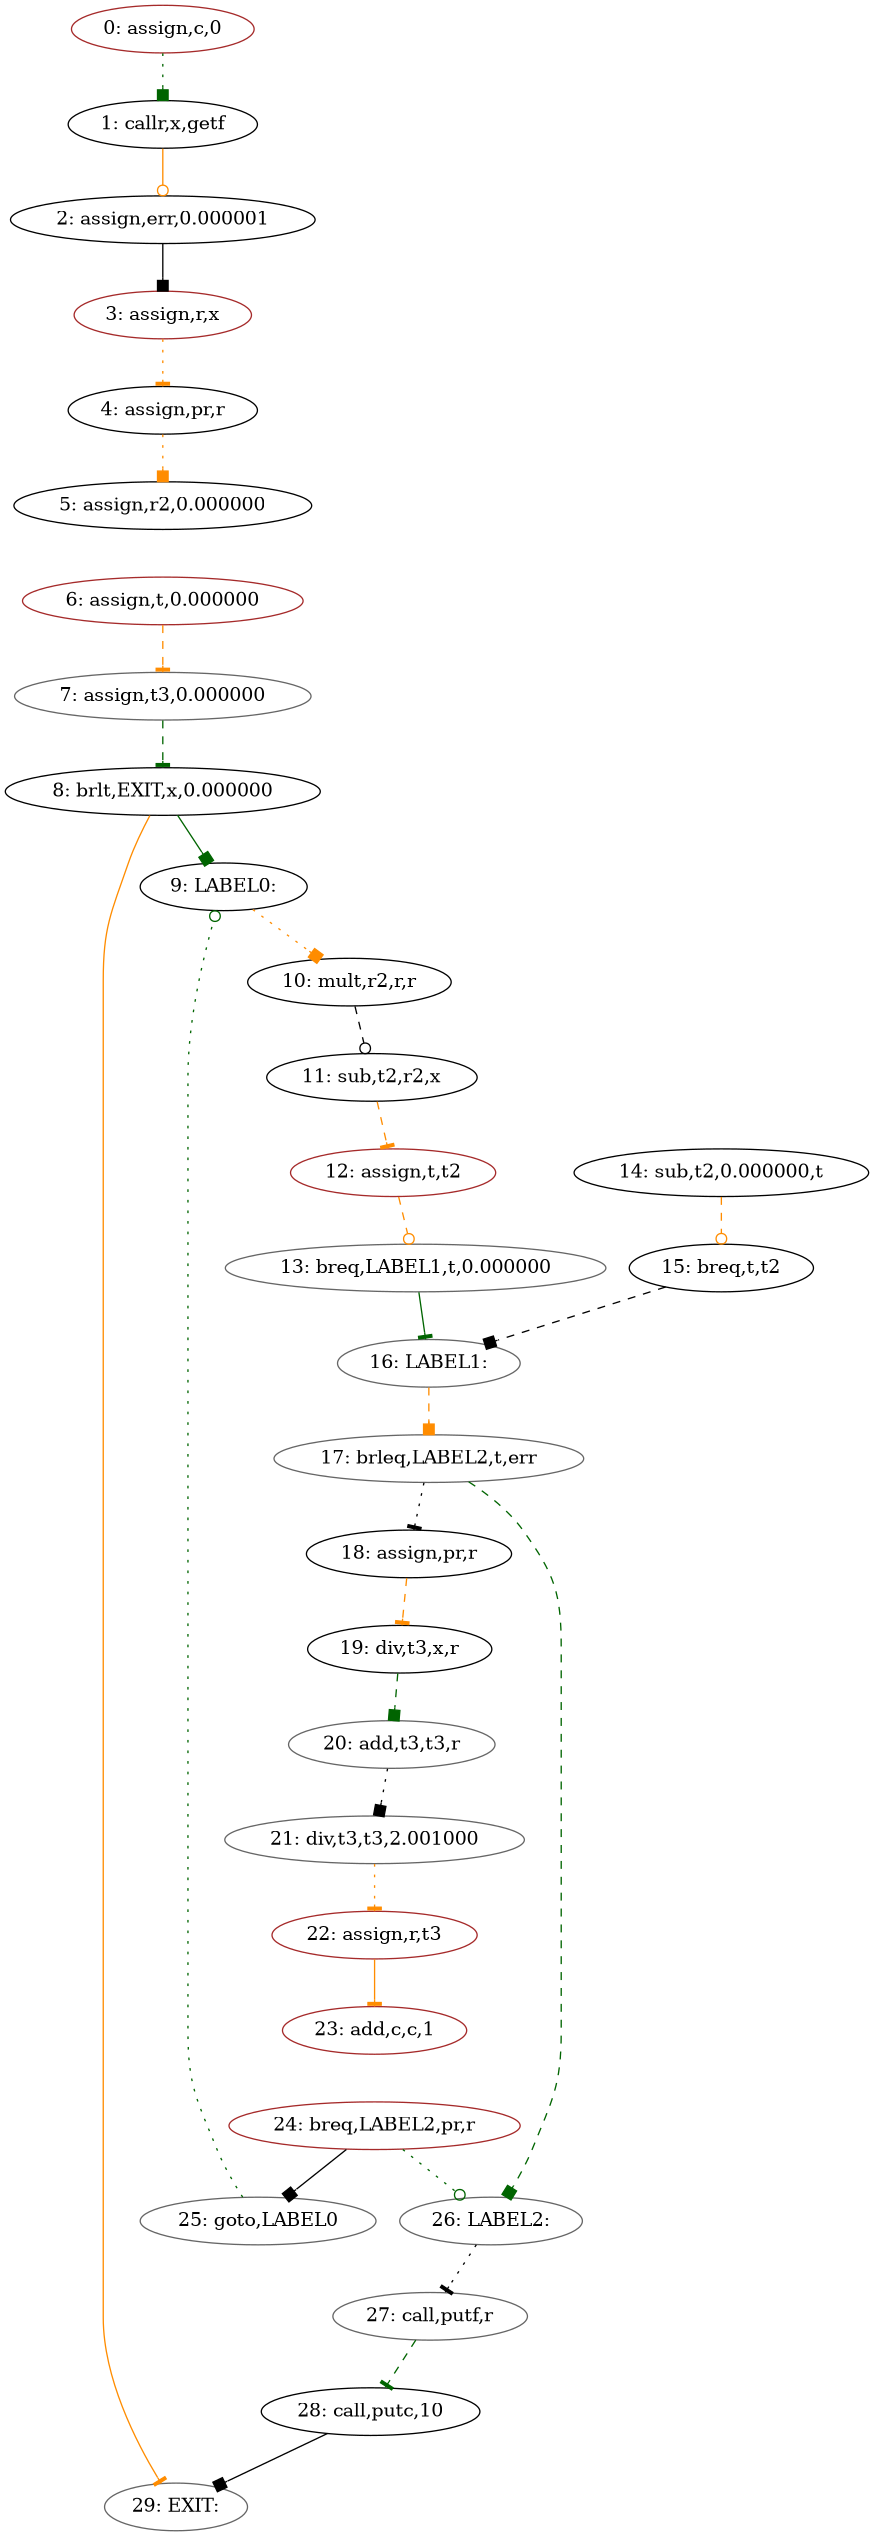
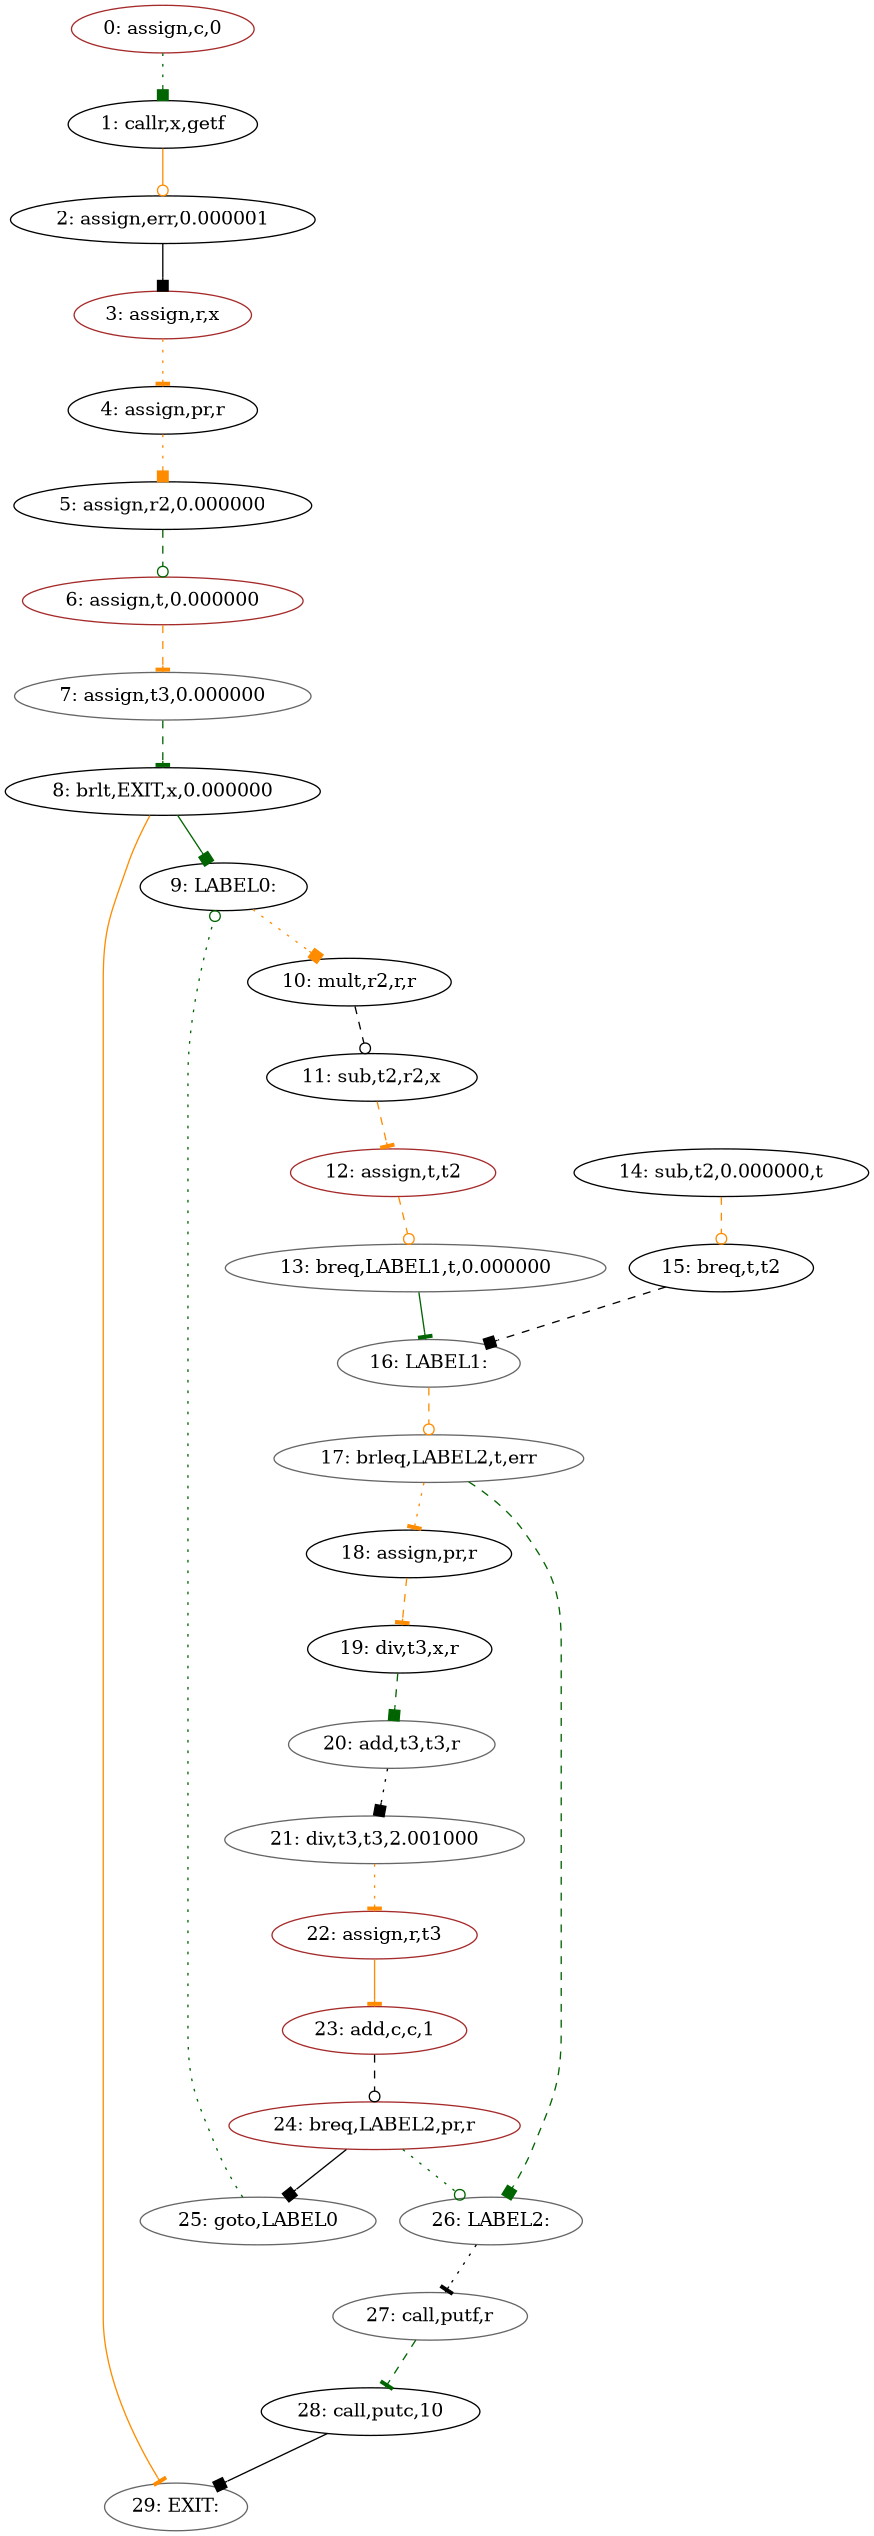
edge "5: assign,r2,0.000000" -> "6: assign,t,0.000000": added
edge "16: LABEL1:" -> "17: brleq,LABEL2,t,err": arrowhead box -> odot
edge "17: brleq,LABEL2,t,err" -> "18: assign,pr,r": color black -> darkorange
edge "23: add,c,c,1" -> "24: breq,LABEL2,pr,r": added
